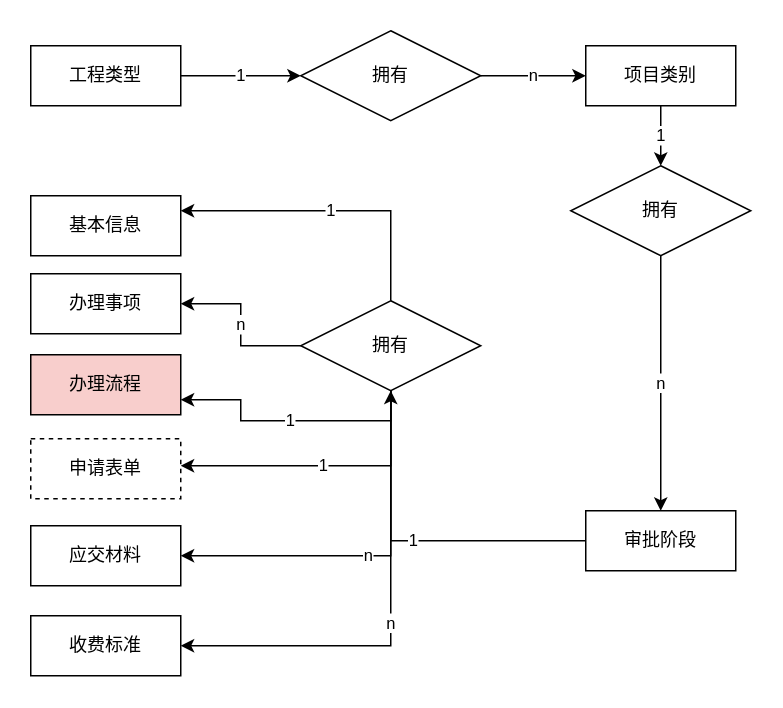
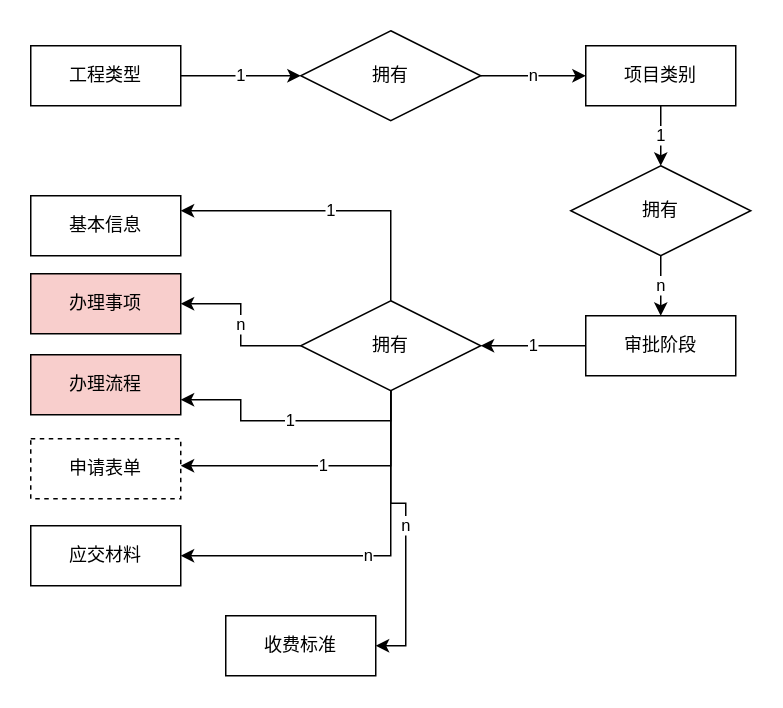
node "办理事项": fillcolor #ffffff -> #f8cecc
node "审批阶段": moved (661, 541) -> (661, 346)
node "收费标准": moved (106, 646) -> (301, 646)
